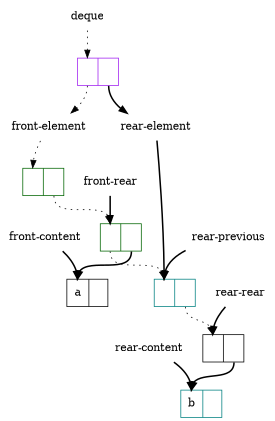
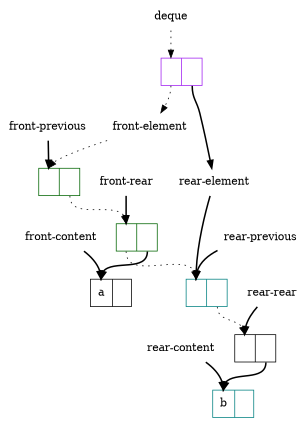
node "front-previous": added
